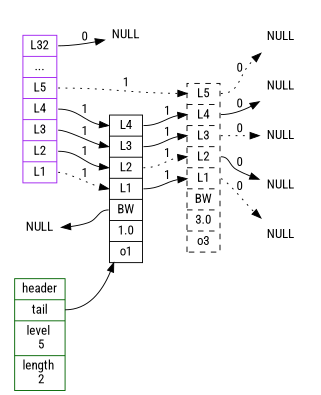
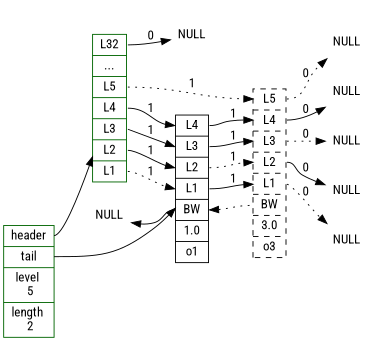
node "L32": color purple -> darkgreen
edge "header" -> "L32": added
edge "L5" -> "L4": added
